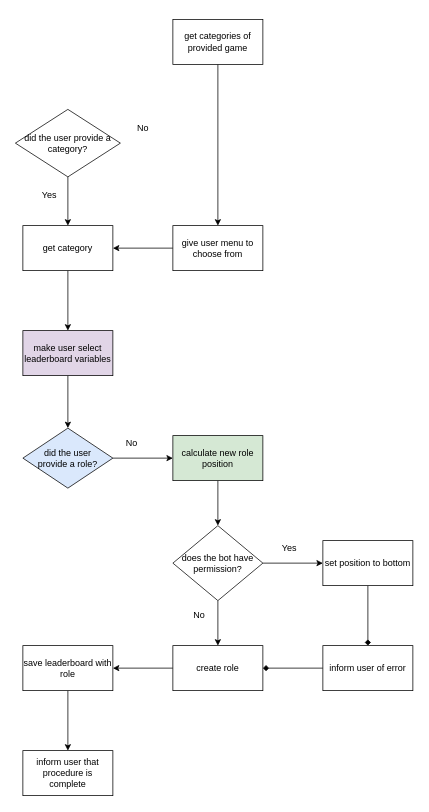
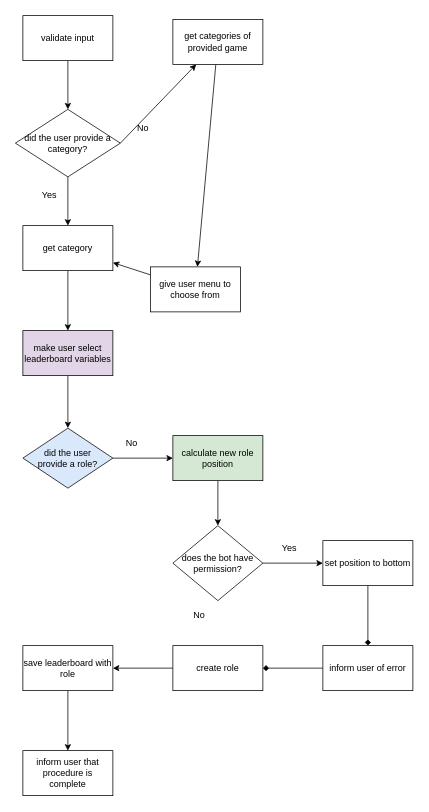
node "validate input": added
edge "validate input" -> "did the user provide a category?": added
edge "did the user provide a category?" -> "get categories of provided game": added
node "give user menu to choose from": moved (218, 248) -> (195, 289)
edge "does the bot have permission?" -> "create role": removed
